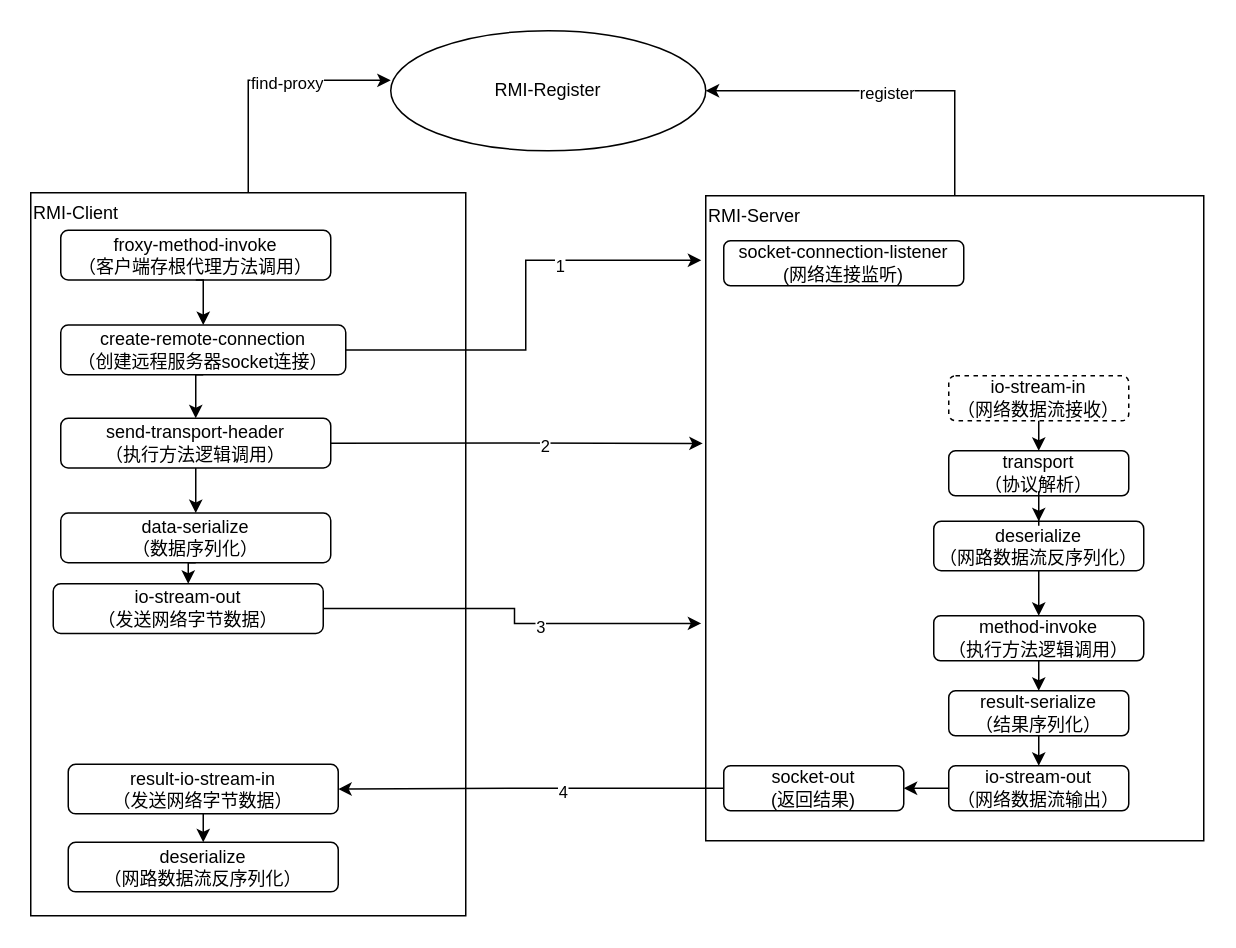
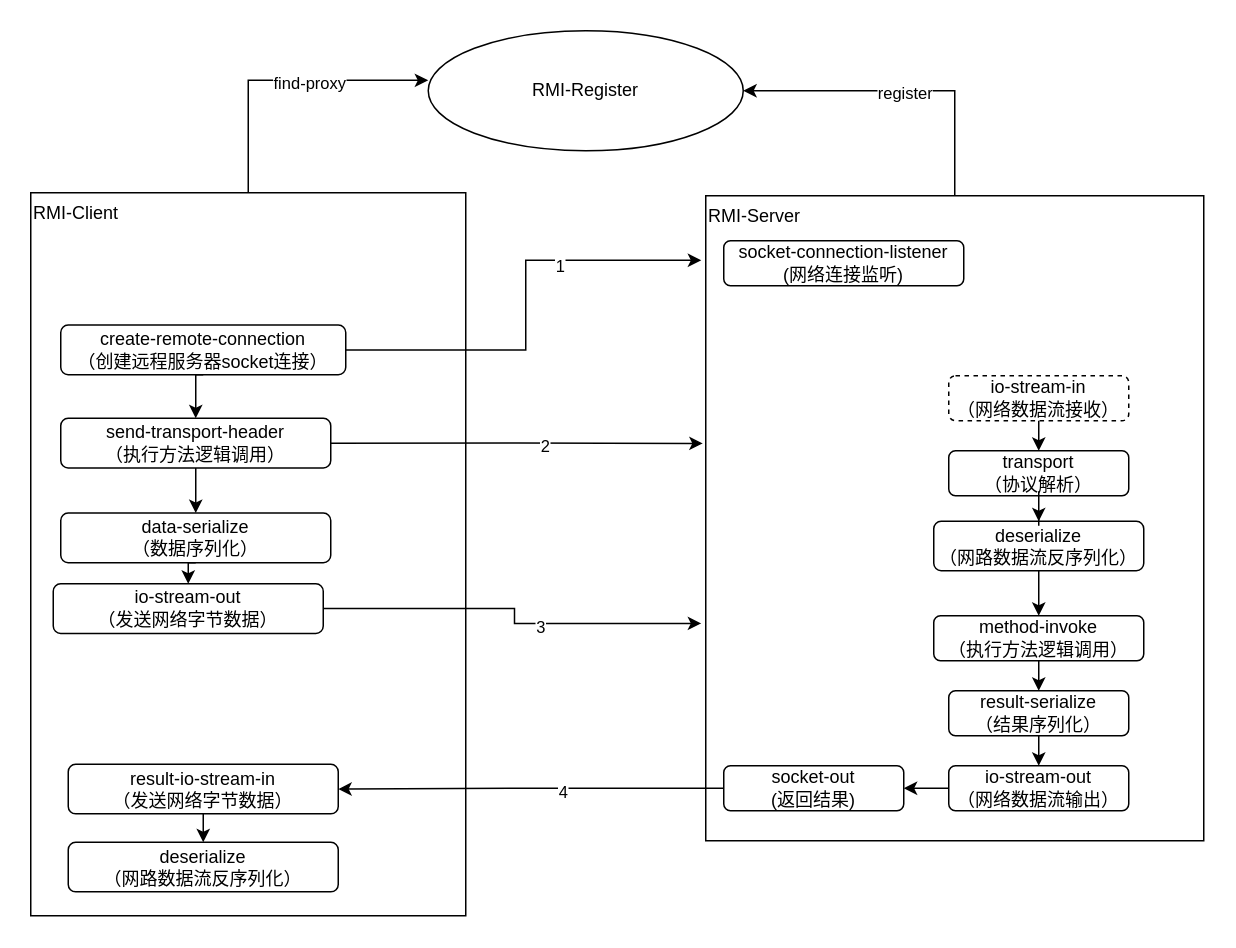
node "RMI-Register": moved (548, 91) -> (586, 91)
node "froxy-method-invoke （客户端存根代理方法调用）": removed
edge "froxy-method-invoke （客户端存根代理方法调用）" -> "create-remote-connection （创建远程服务器socket连接）": removed
